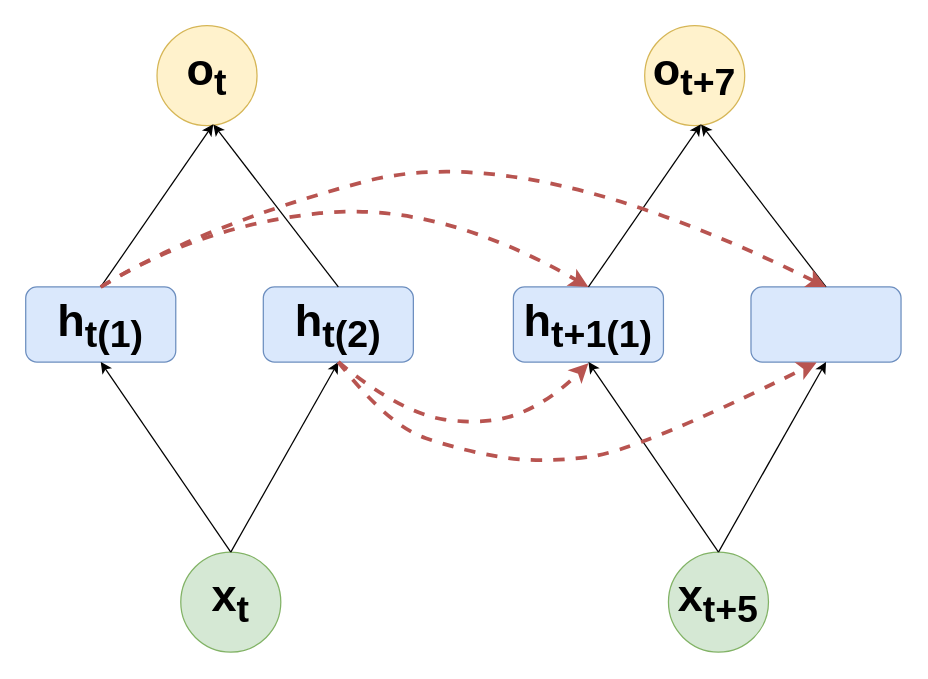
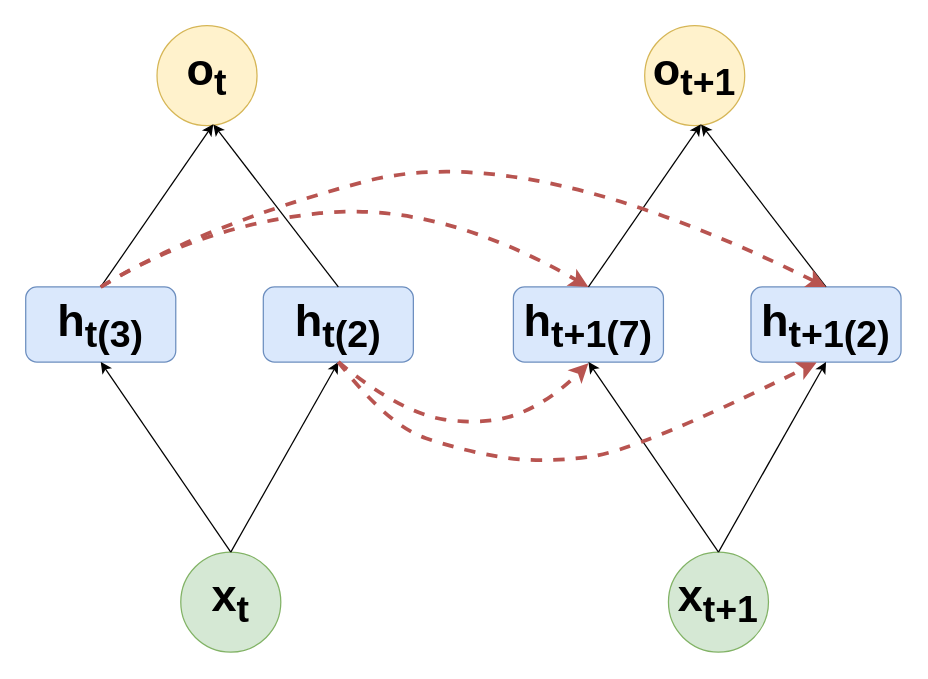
node "ot+7": label "ot+7" -> "ot+1"
node "ht(1)": label "ht(1)" -> "ht(3)"
node "ht+1(1)": label "ht+1(1)" -> "ht+1(7)"
node "ht+1(2)": added
node "xt+5": label "xt+5" -> "xt+1"
